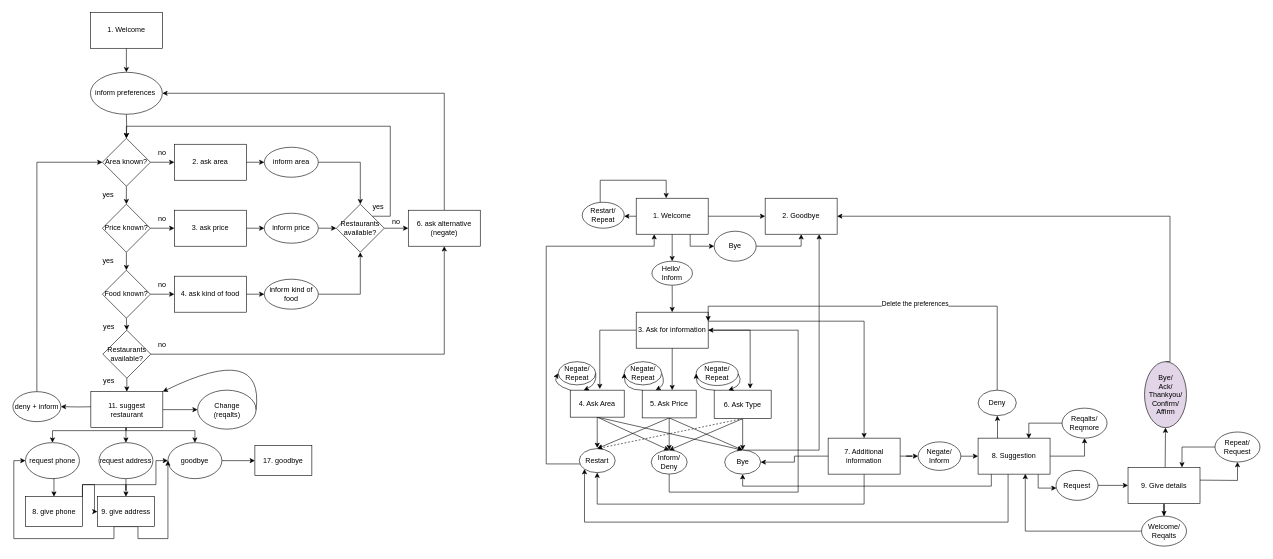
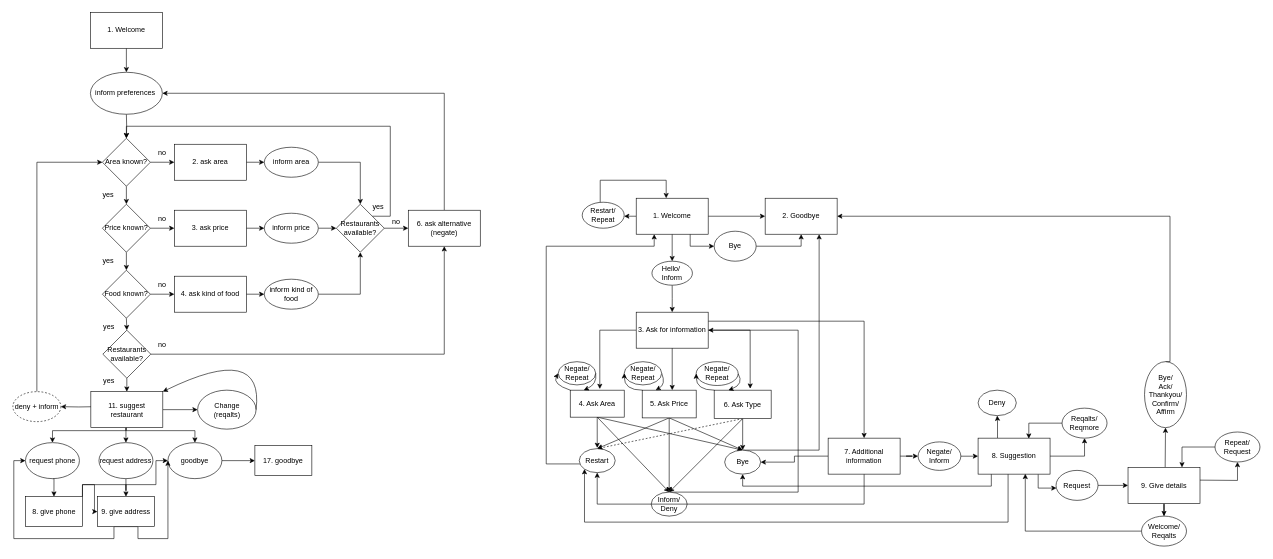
edge "Deny" -> "3. Ask for information": removed, label "Delete the preferences"
node "Bye/ Ack/ Thankyou/ Confirm/ Affirm": fillcolor #e1d5e7 -> #ffffff
node "deny + inform": style solid -> dashed
node "Inform/ Deny": moved (669, 462) -> (669, 504)
